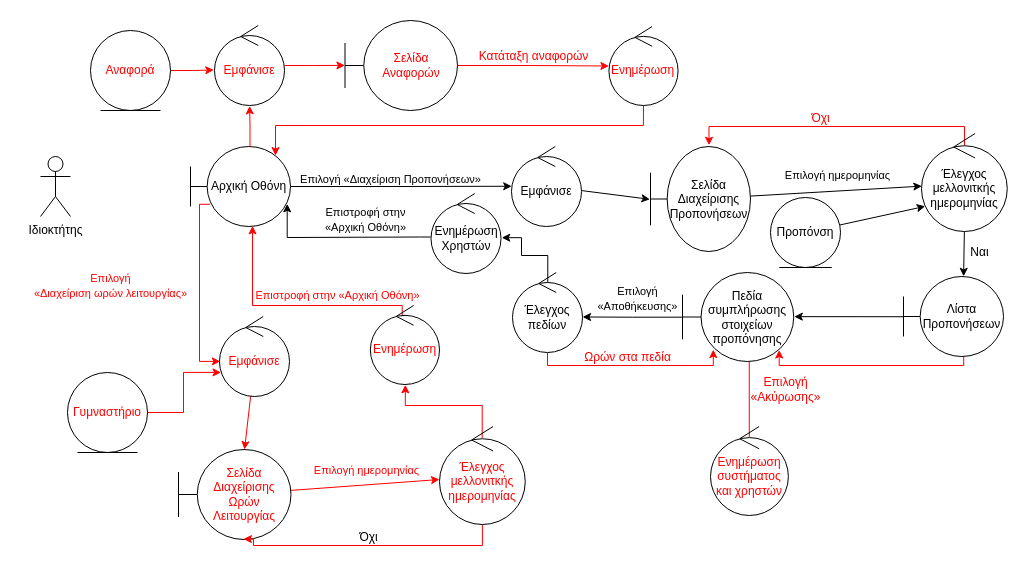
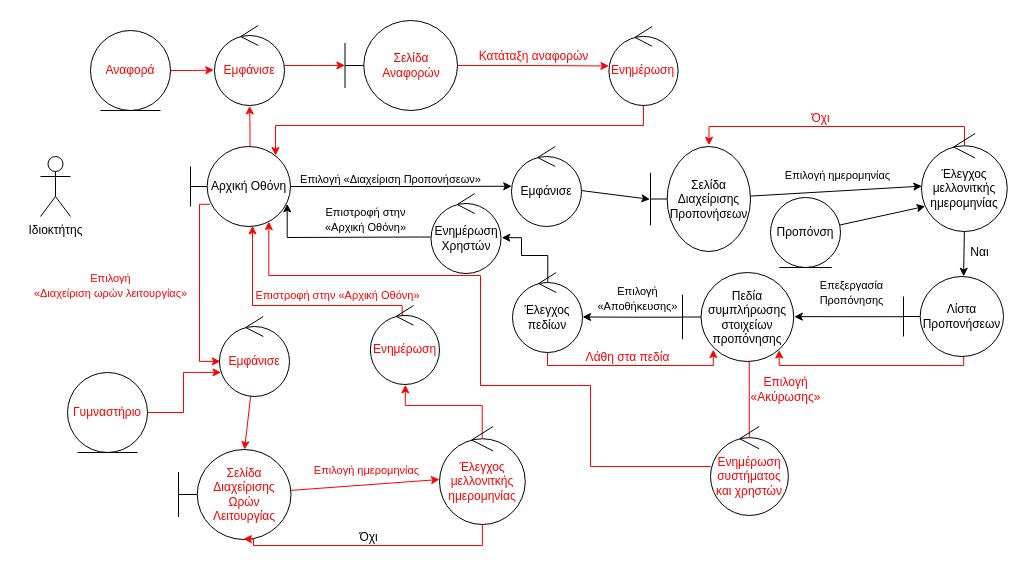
node "Επεξεργασία Προπόνησης": added
edge "Ενημέρωση συστήματος και χρηστών" -> "Αρχική Οθόνη": added
node "Ωρών στα πεδία": label "Ωρών στα πεδία" -> "Λάθη στα πεδία"
